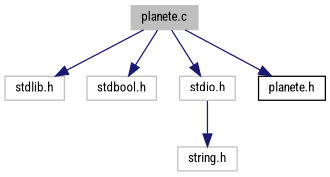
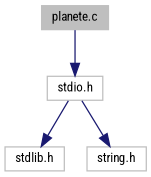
edge "planete.c" -> "stdlib.h": now "stdio.h" -> "stdlib.h"
node "stdbool.h": removed
node "planete.h": removed
